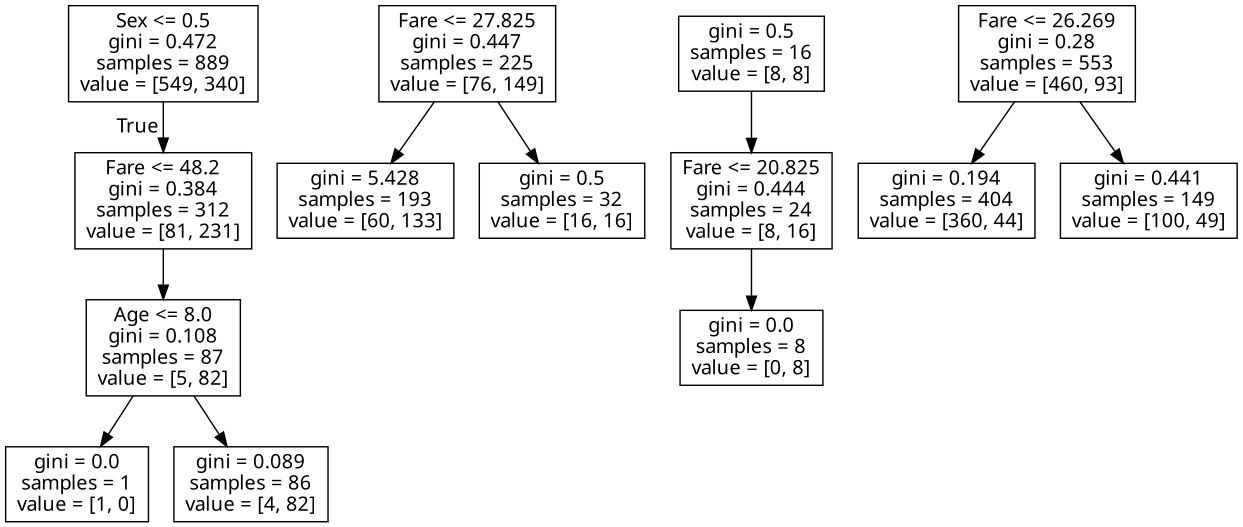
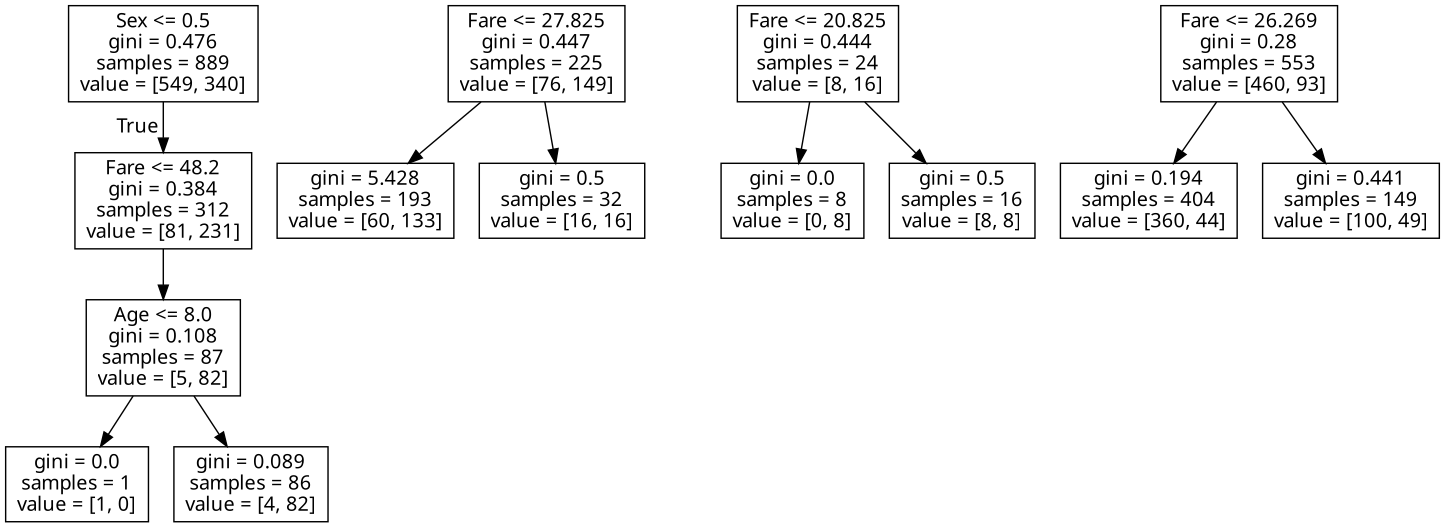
node "Sex <= 0.5 gini = 0.472 samples = 889 value = [549, 340]": label "Sex <= 0.5 gini = 0.472 samples = 889 value = [549, 340]" -> "Sex <= 0.5 gini = 0.476 samples = 889 value = [549, 340]"
edge "gini = 0.5 samples = 16 value = [8, 8]" -> "Fare <= 20.825 gini = 0.444 samples = 24 value = [8, 16]": reversed
